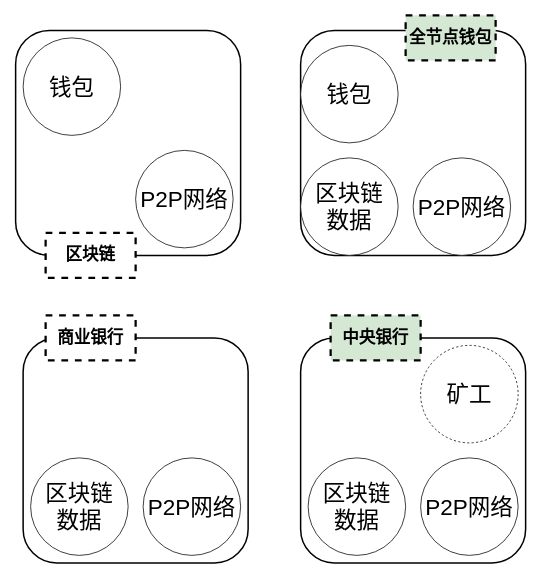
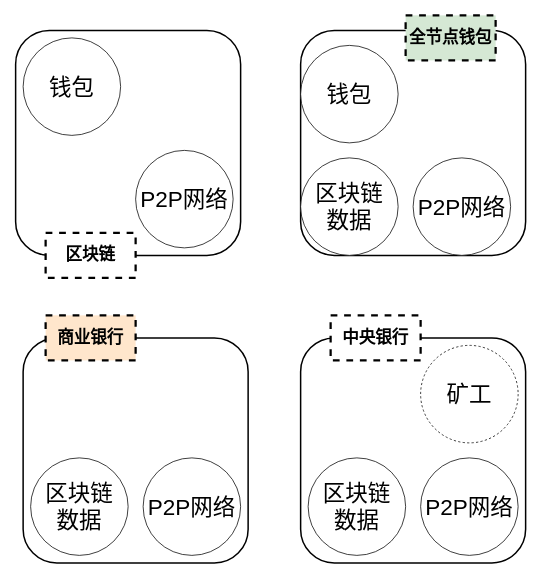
node "商业银行": fillcolor #ffffff -> #ffe6cc
node "中央银行": fillcolor #d5e8d4 -> #ffffff
